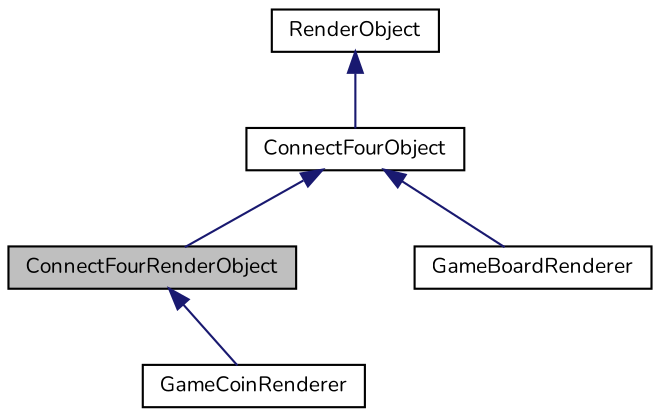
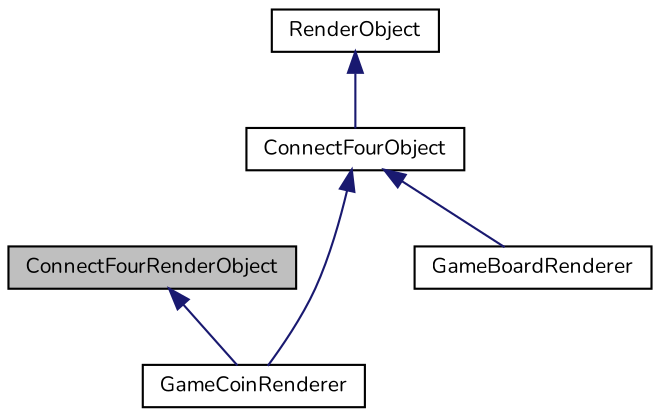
edge "ConnectFourRenderObject" -> "ConnectFourObject": now "GameCoinRenderer" -> "ConnectFourObject"
